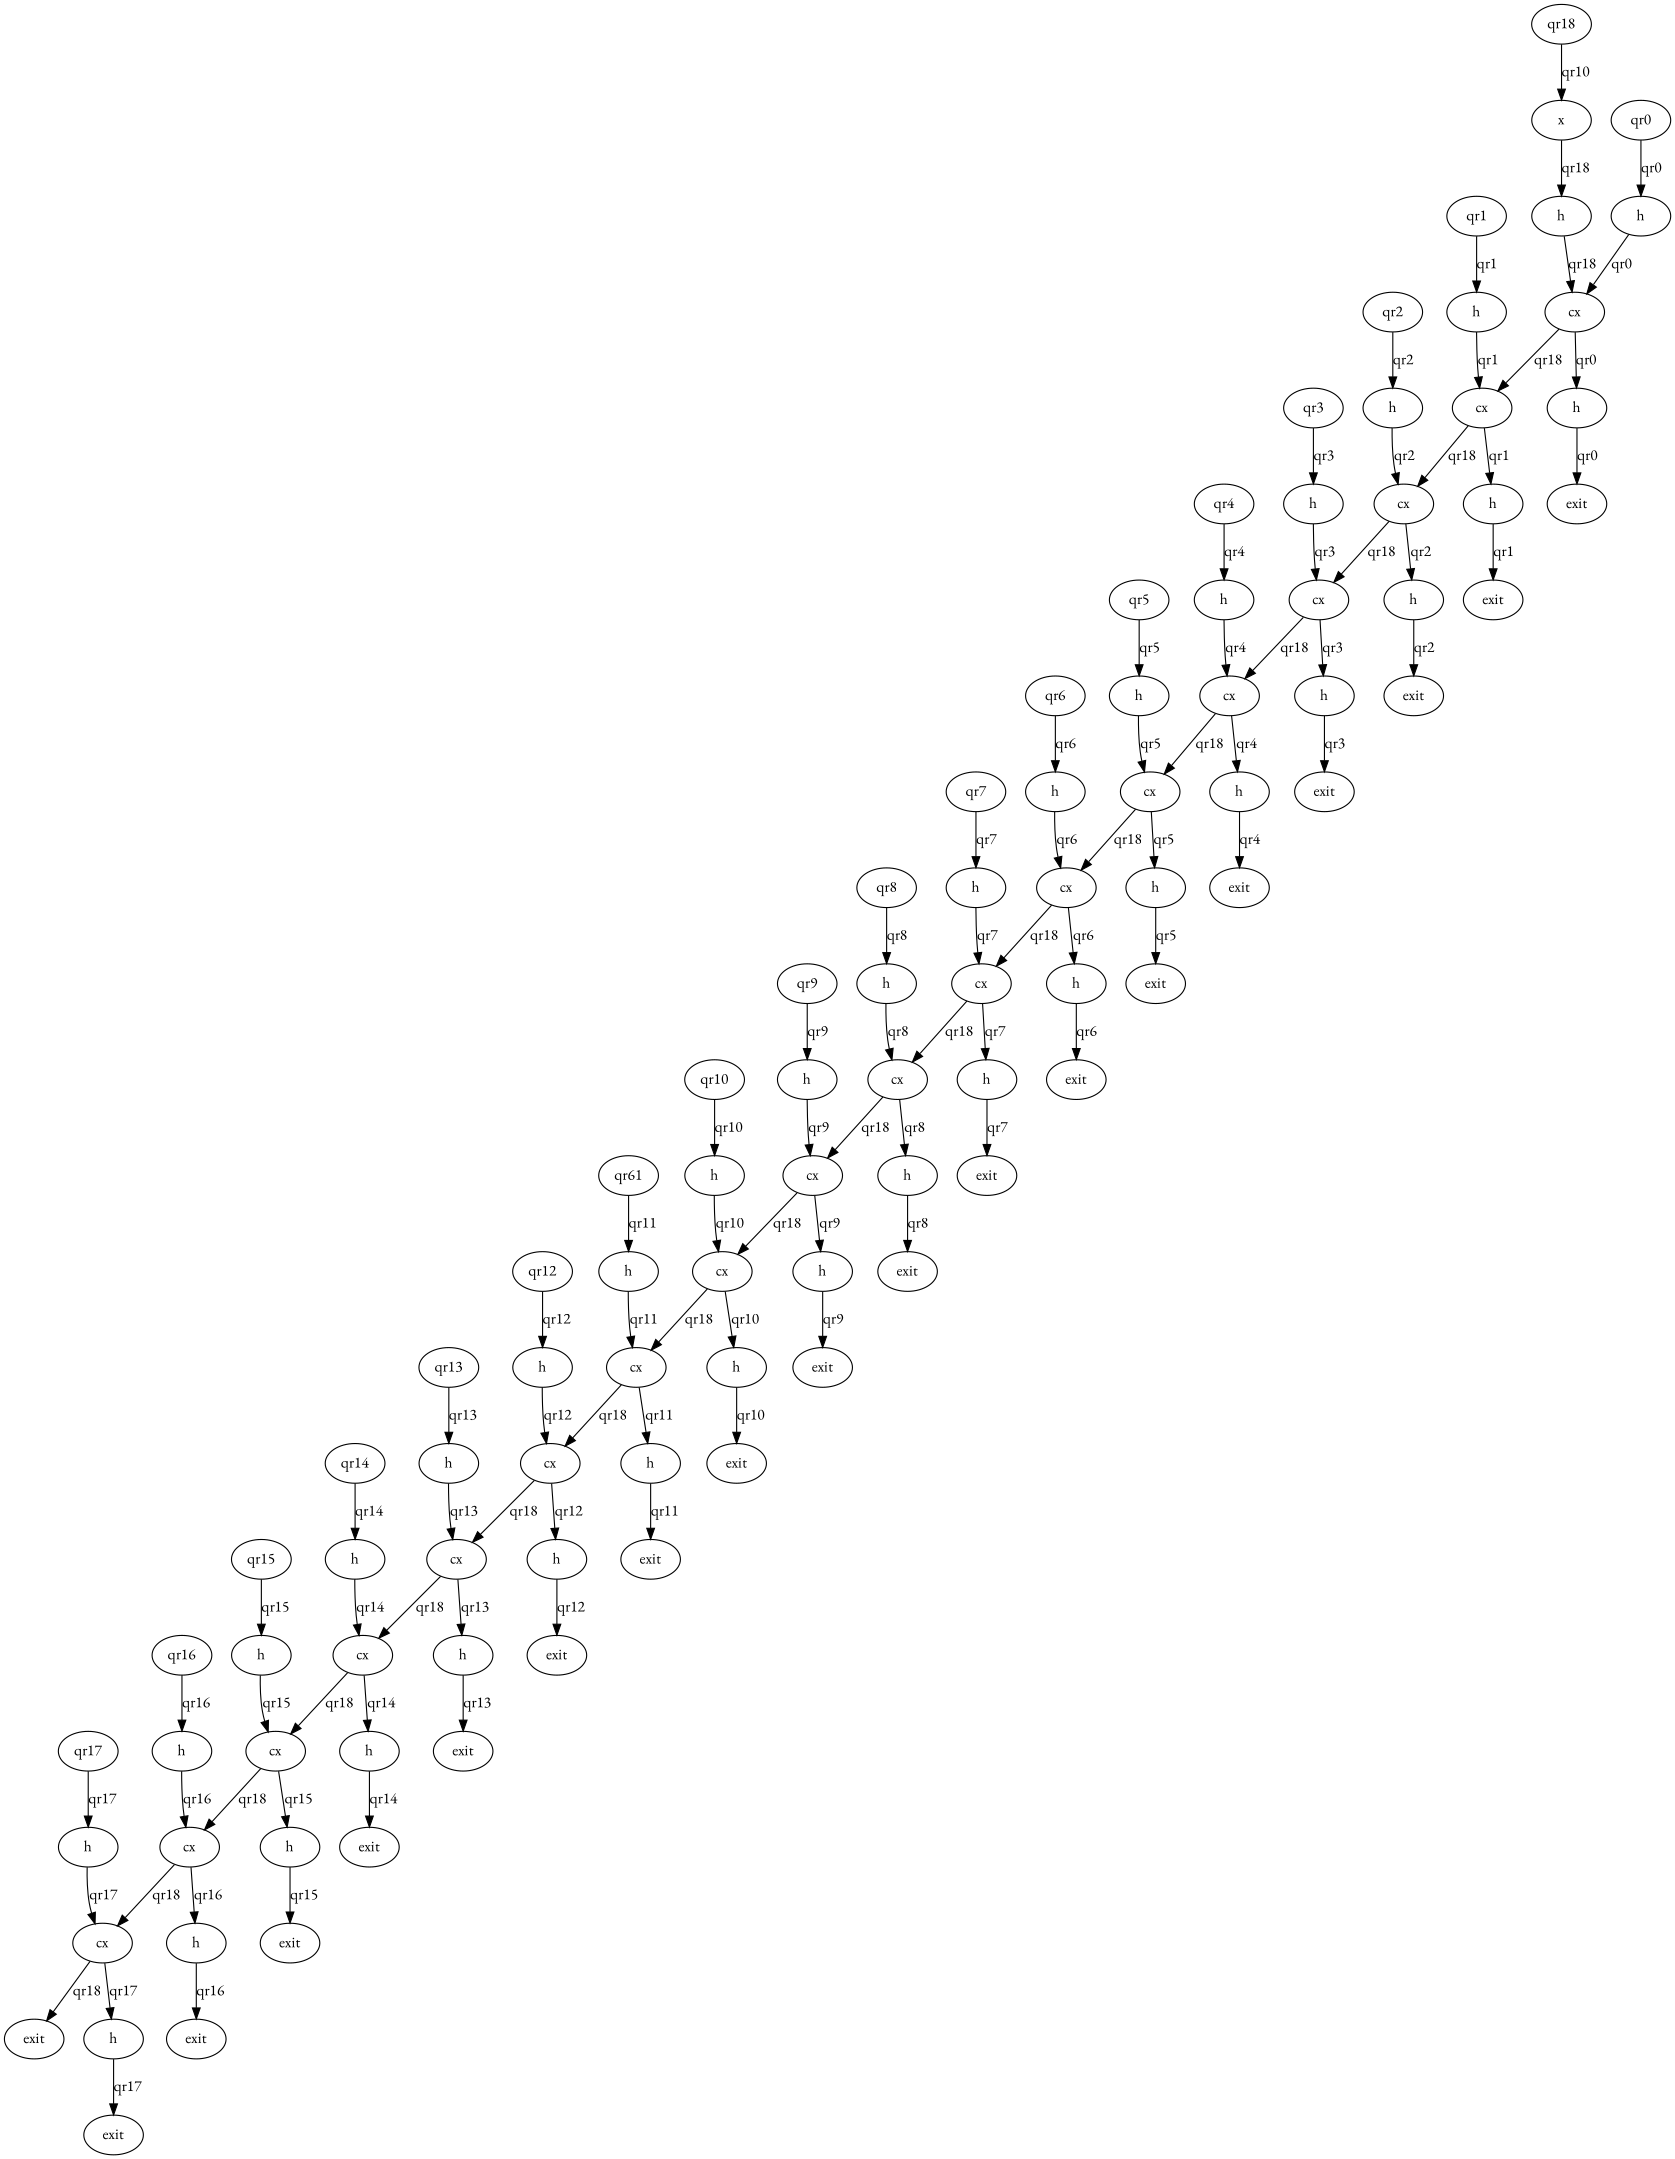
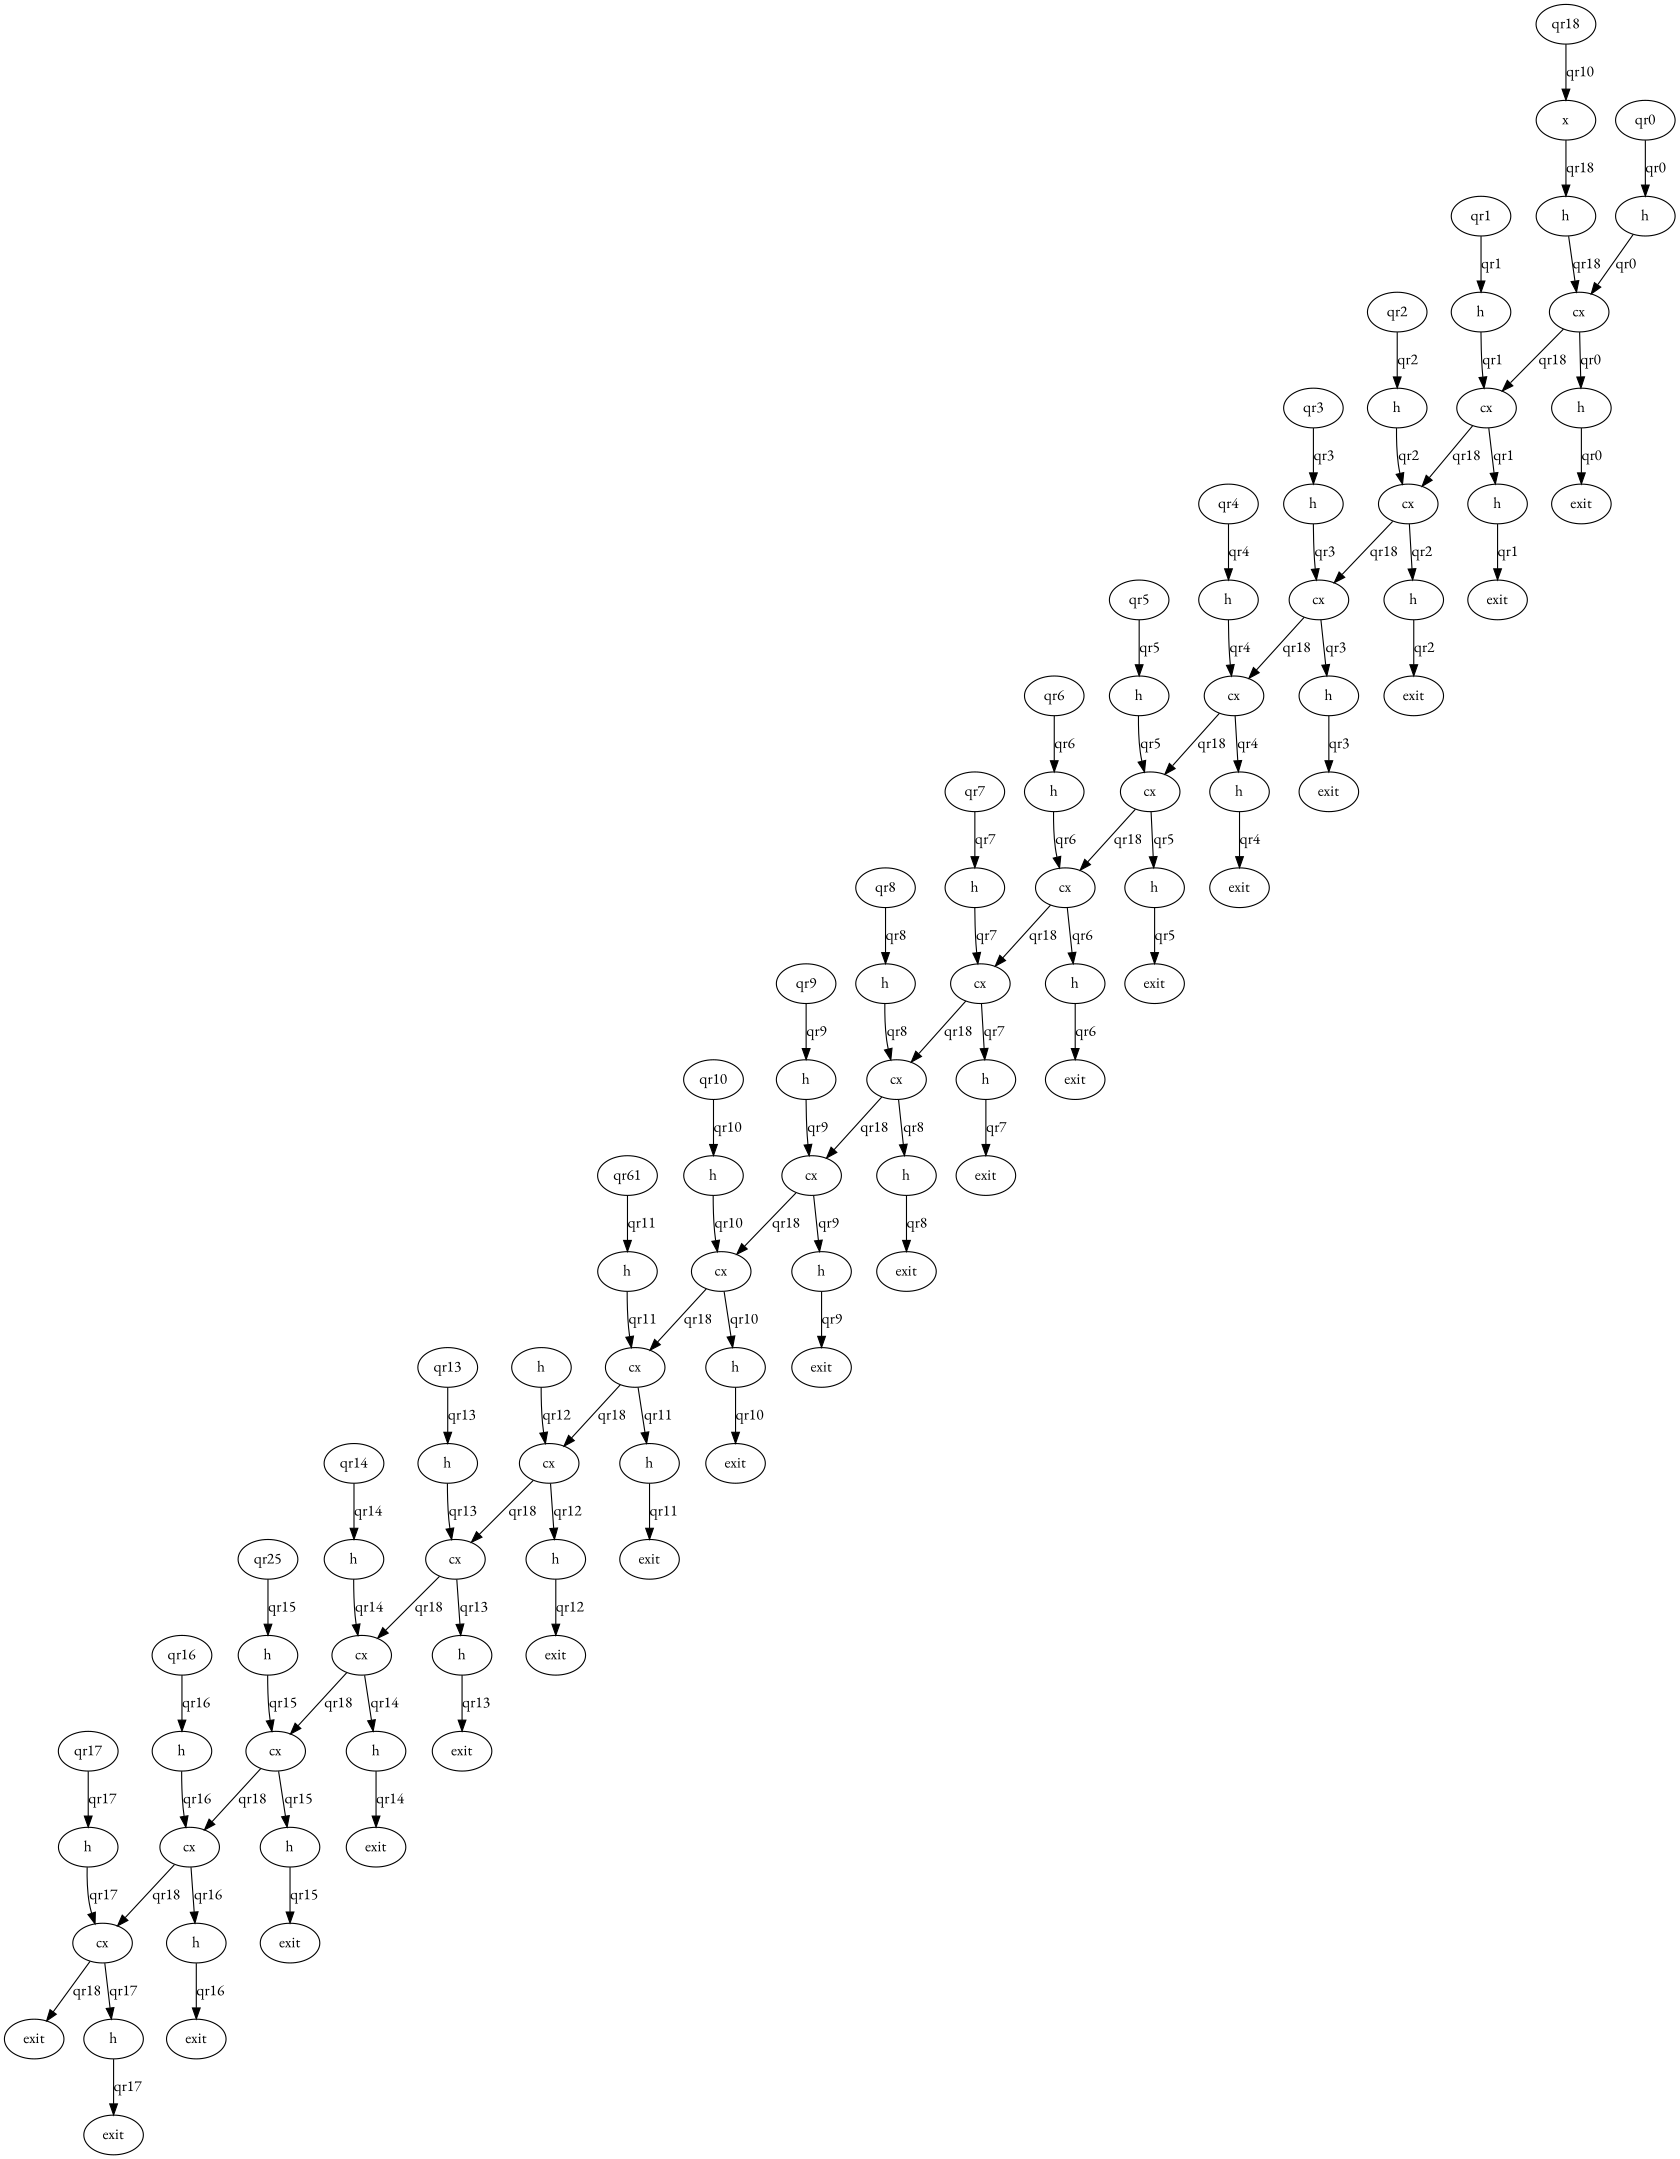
node "qr12": removed
node "qr15": label "qr15" -> "qr25"
